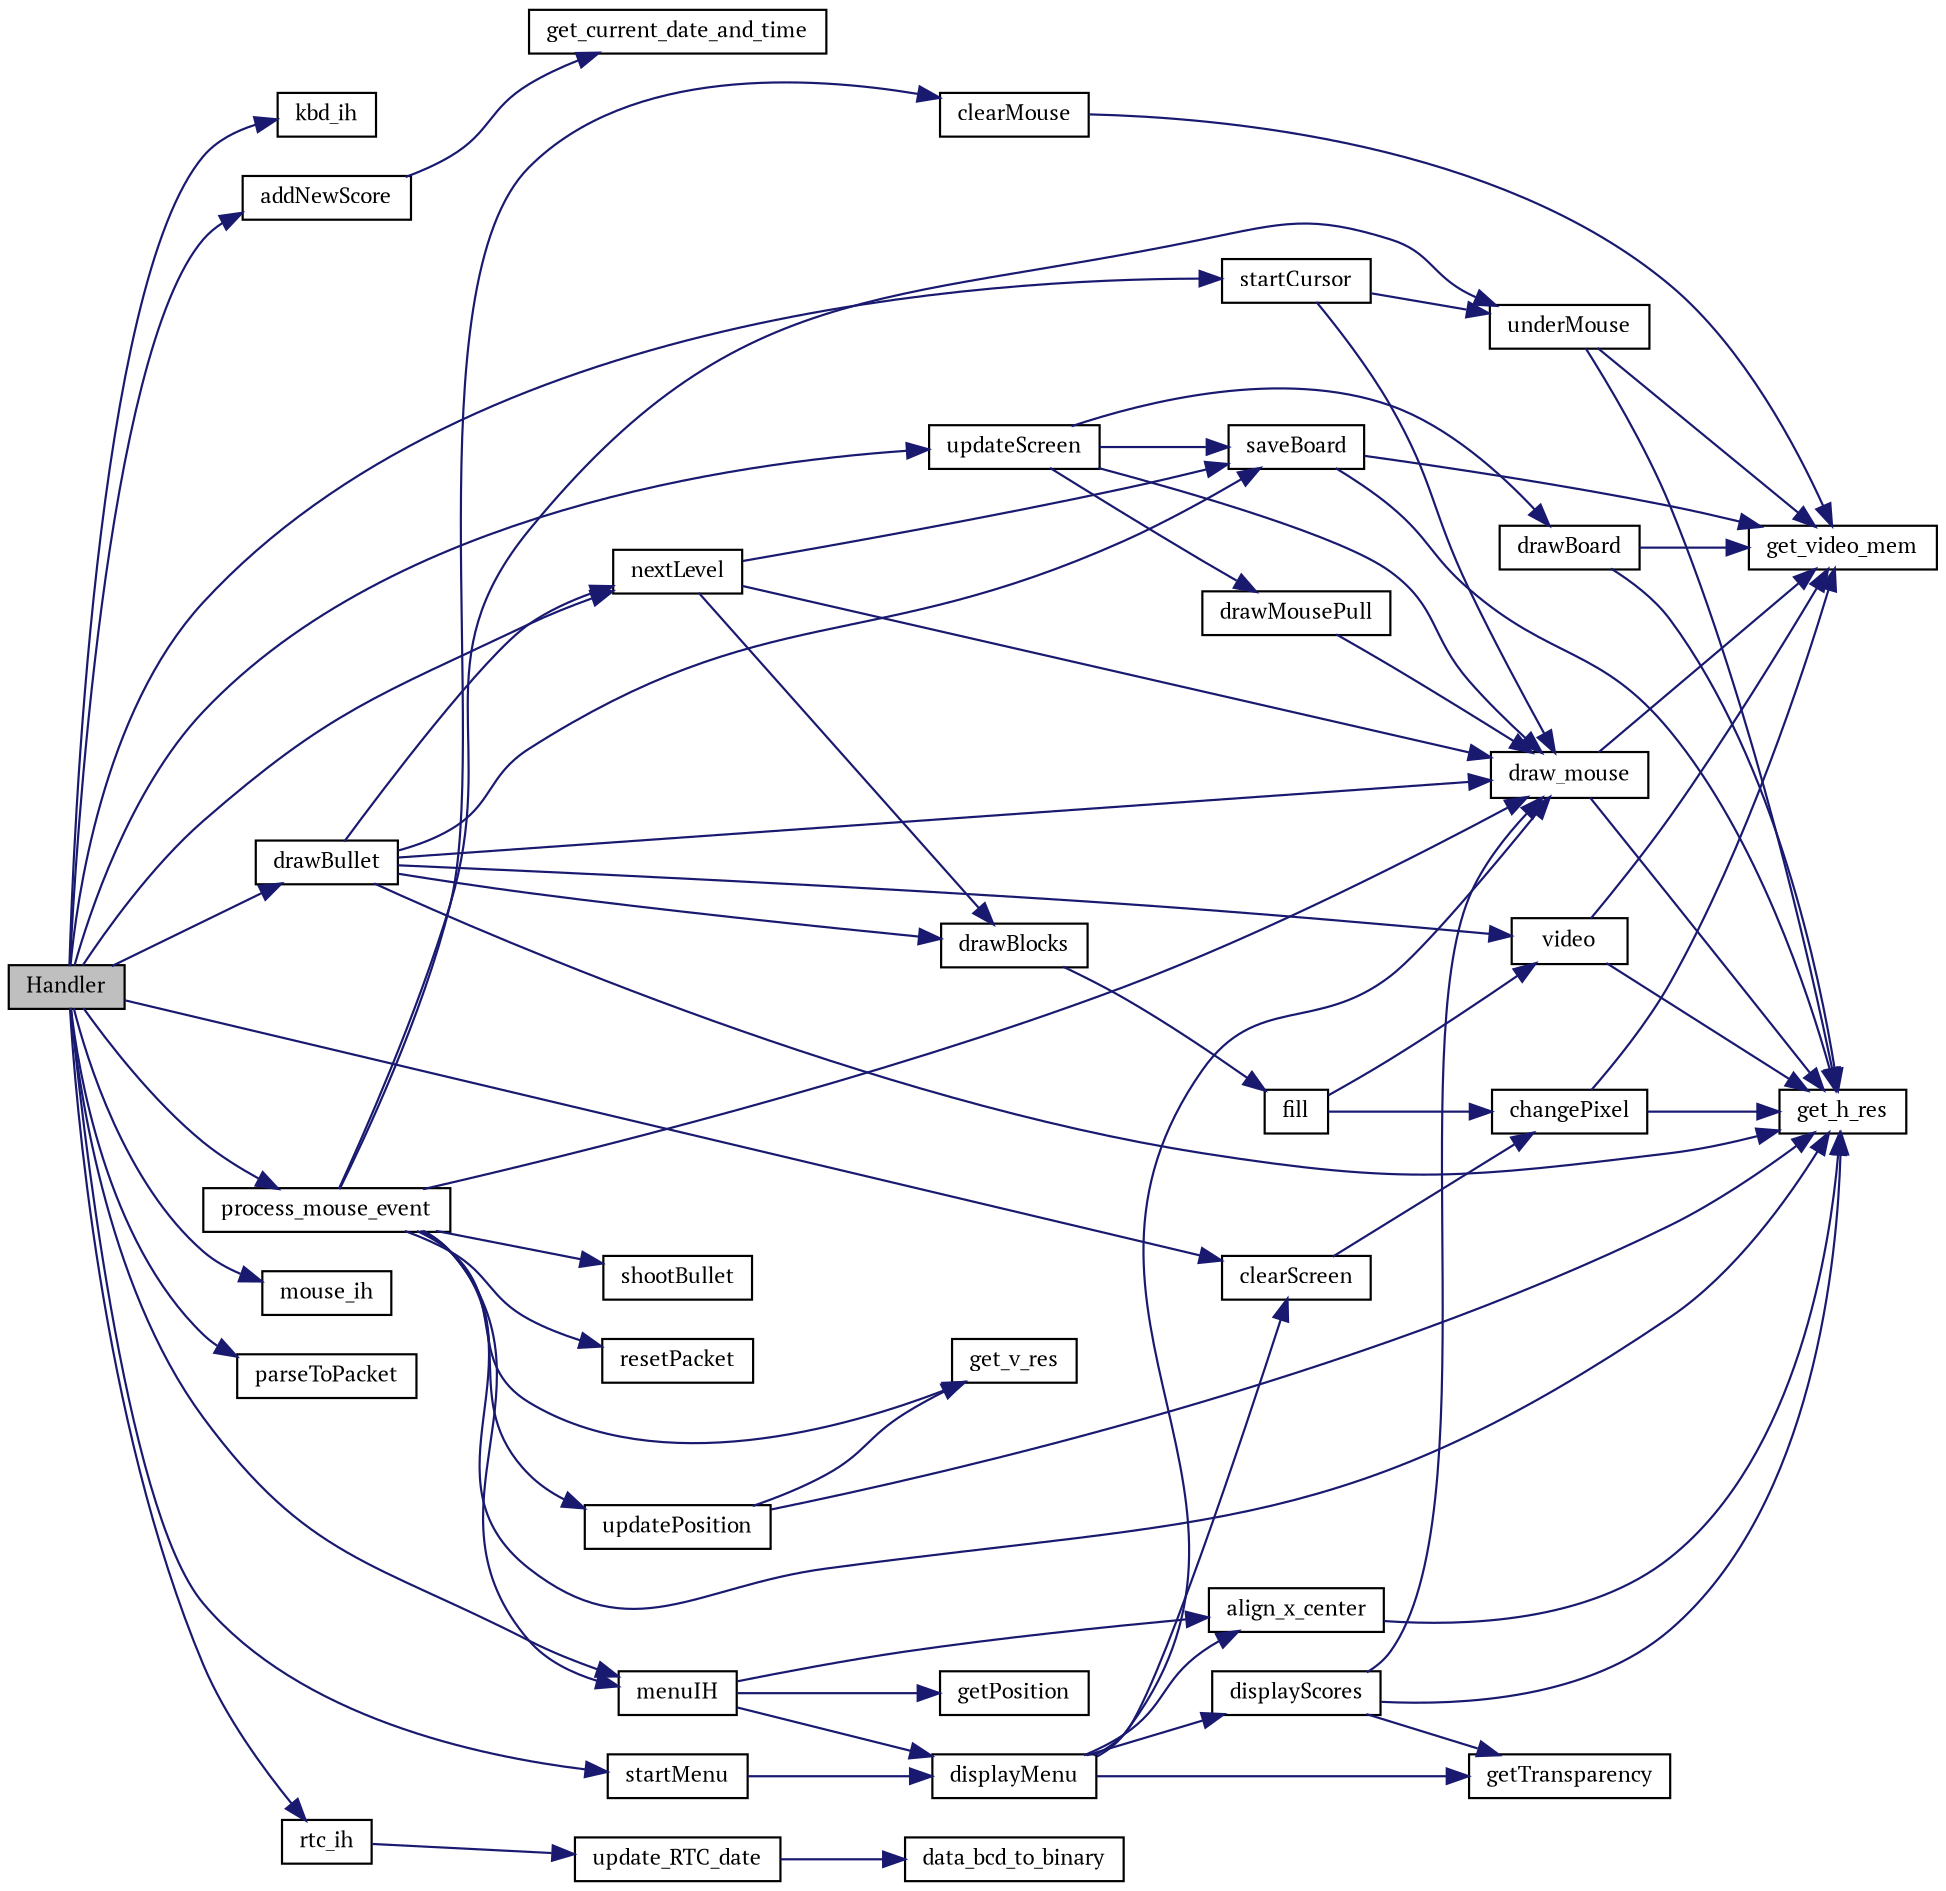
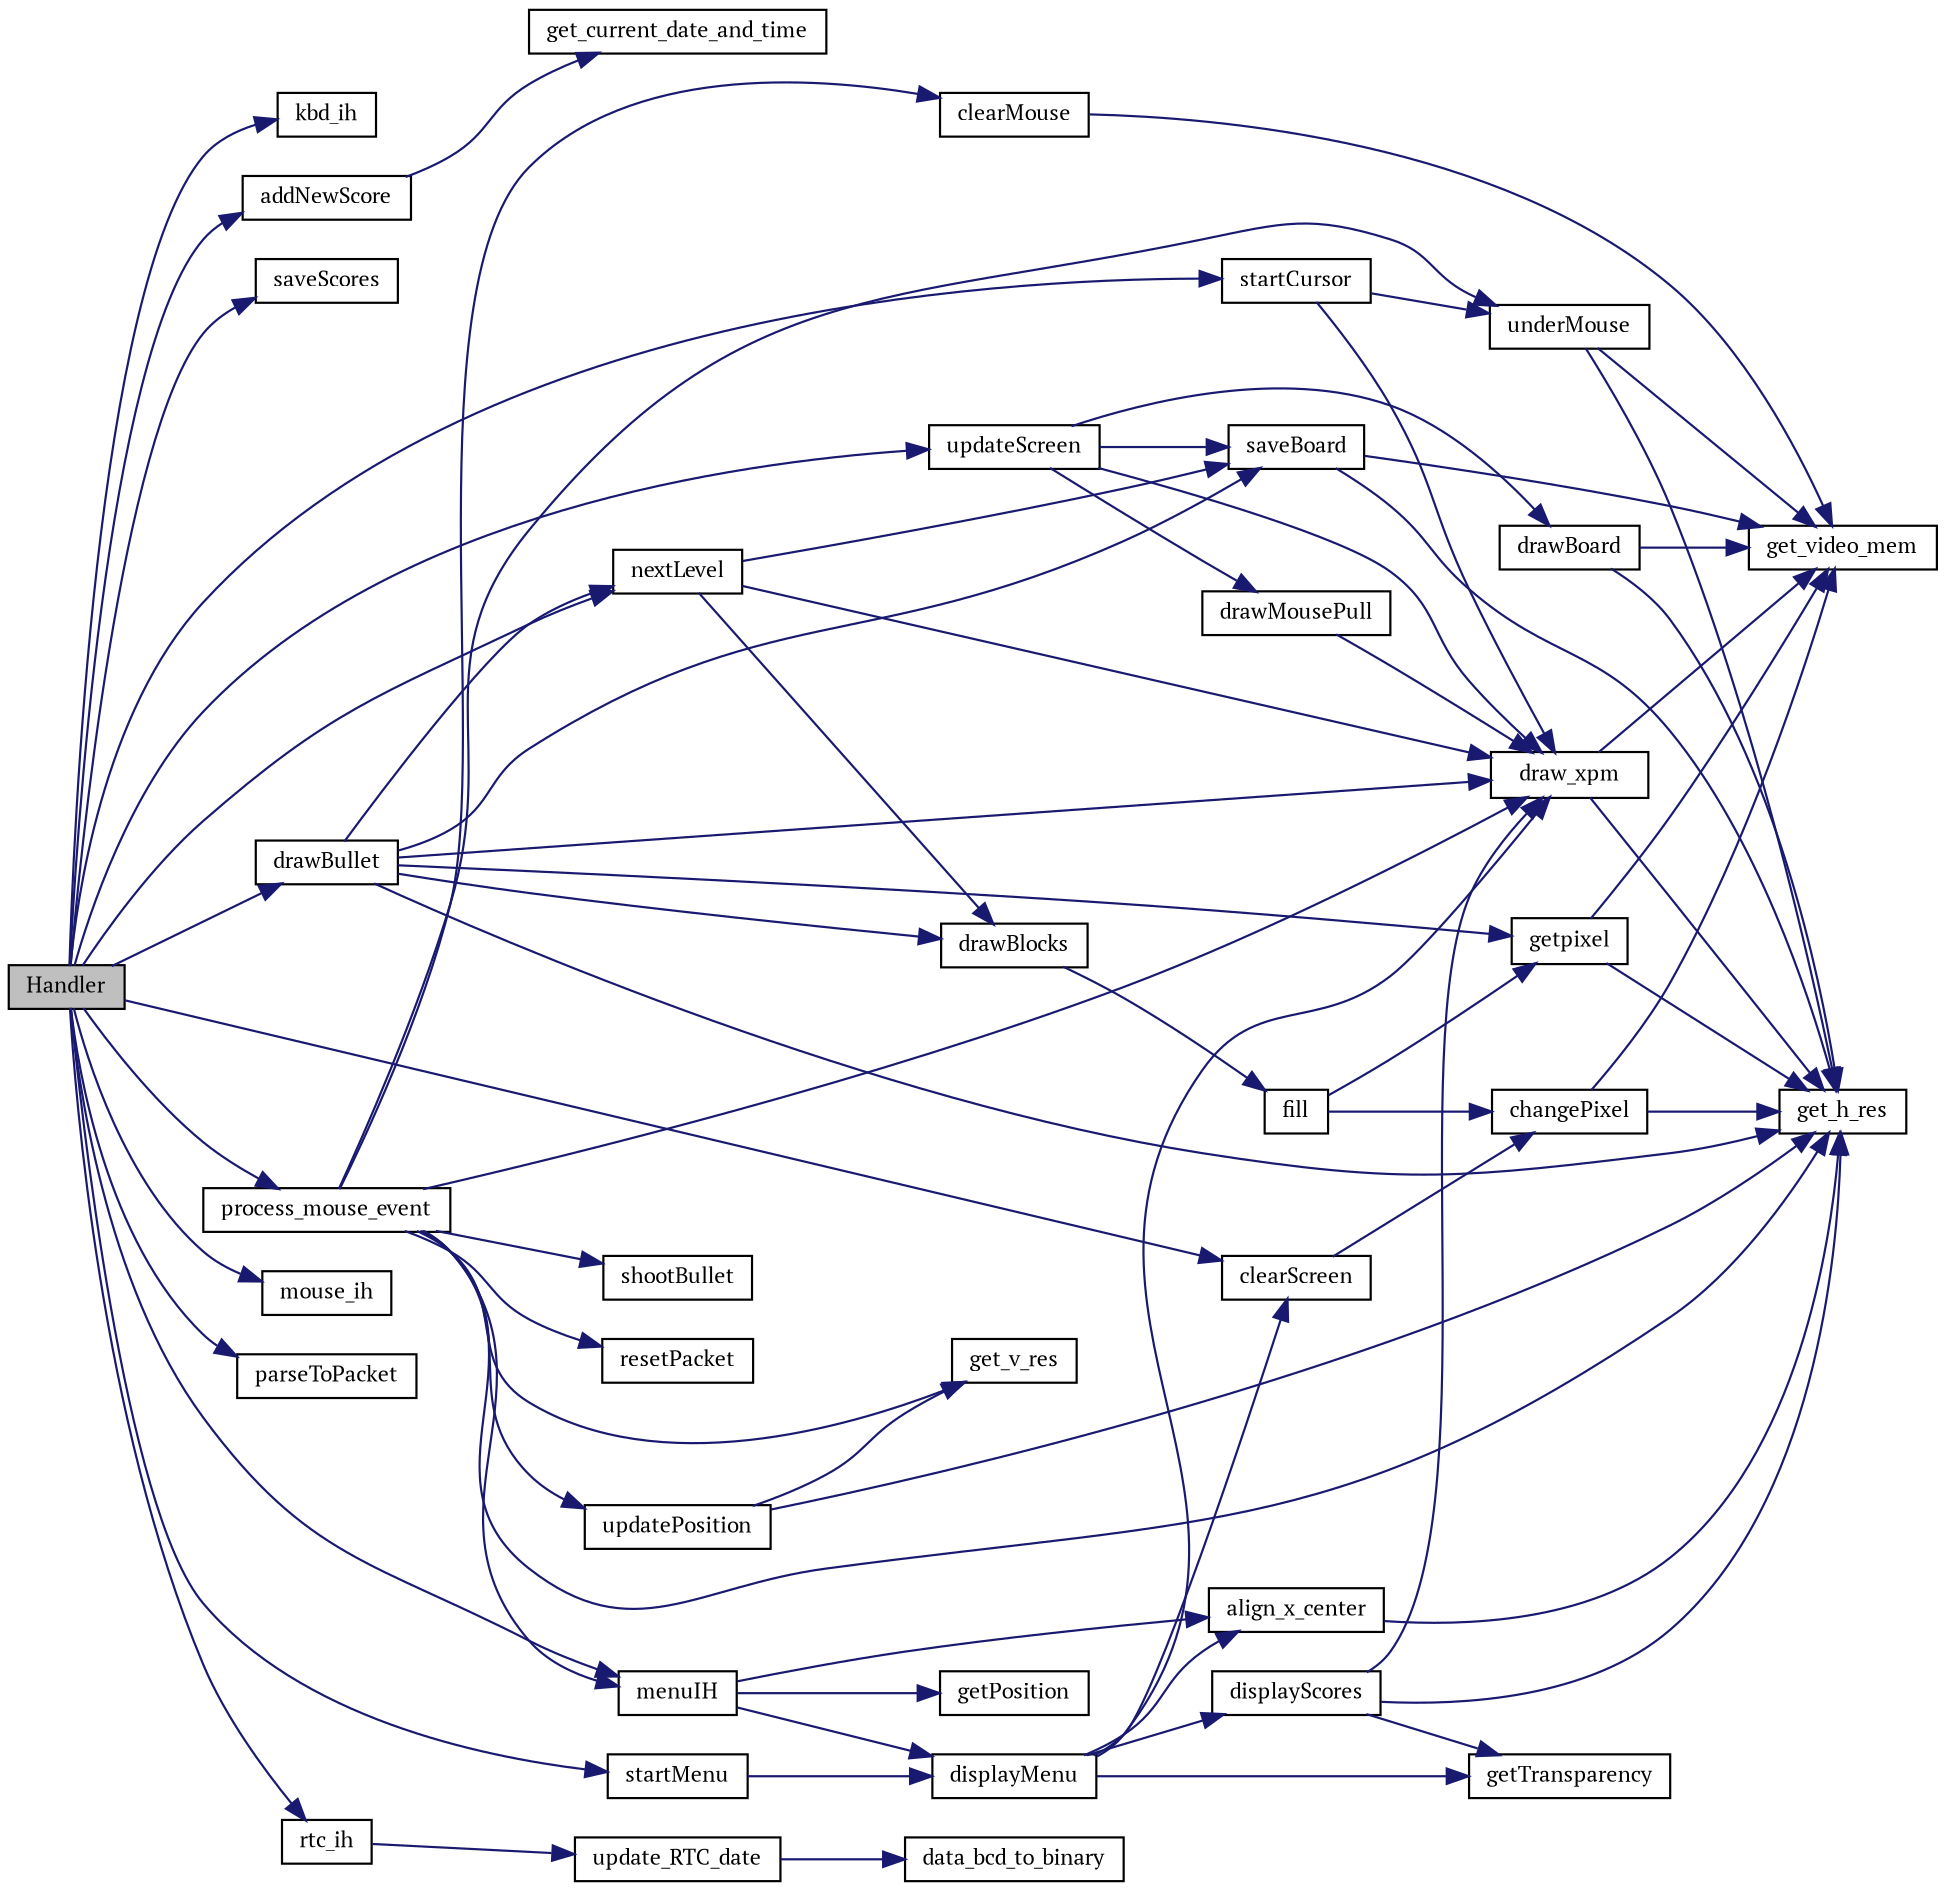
node "saveScores": added
node "draw_mouse": label "draw_mouse" -> "draw_xpm"
node "video": label "video" -> "getpixel"
